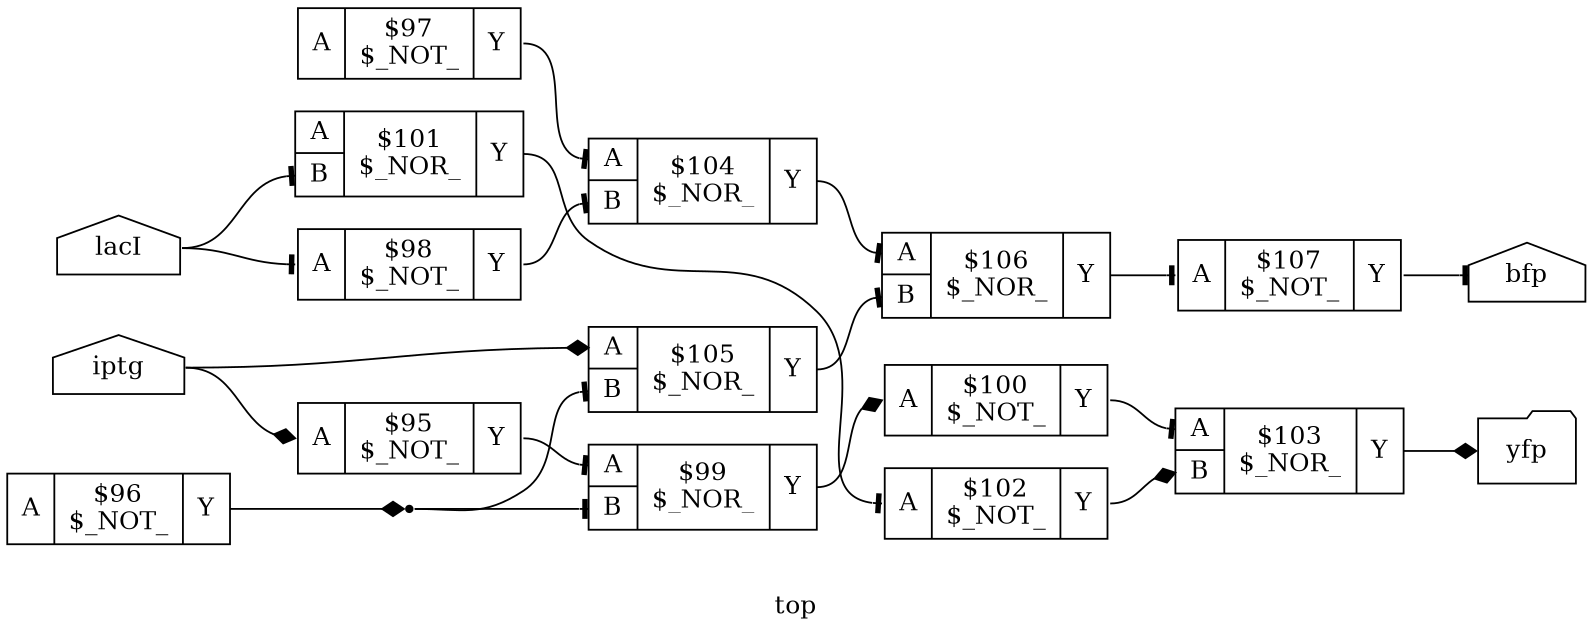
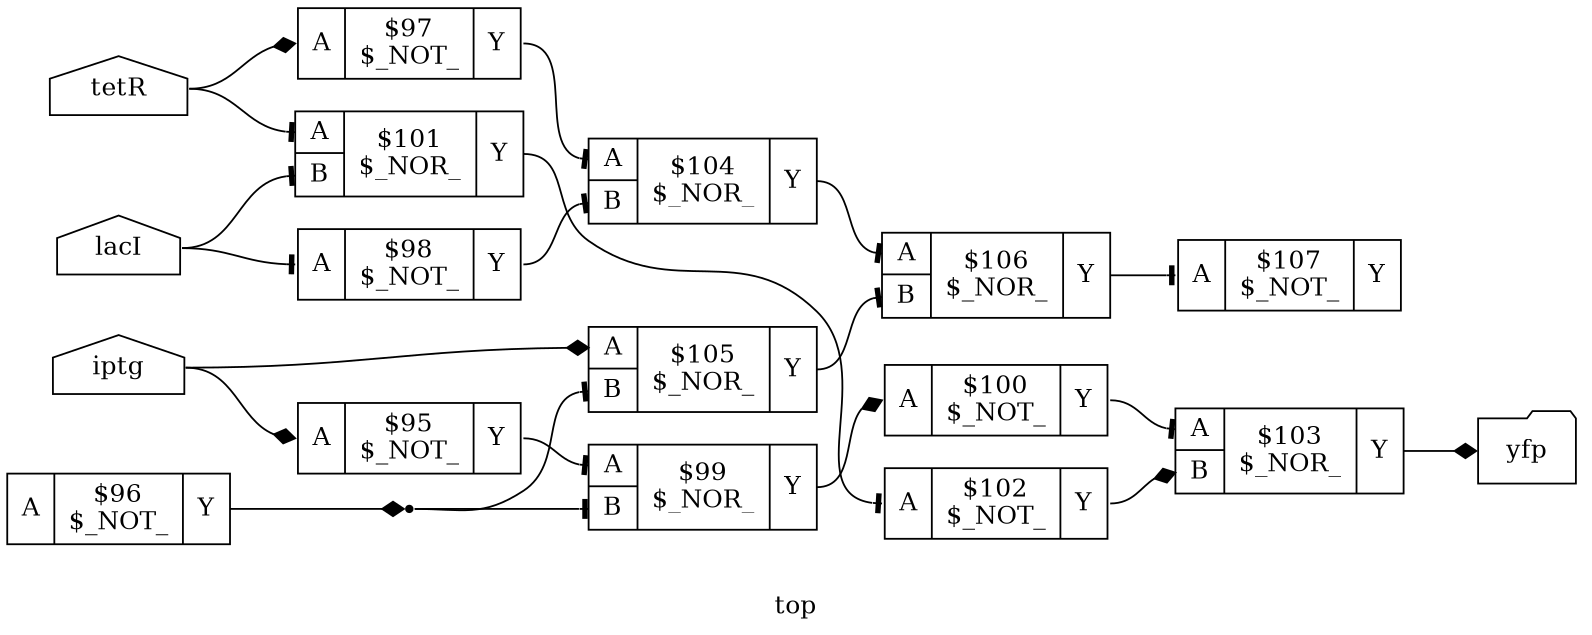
node "tetR": added
node "bfp": removed
